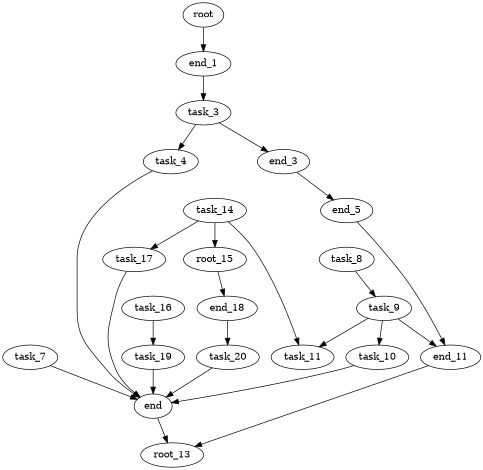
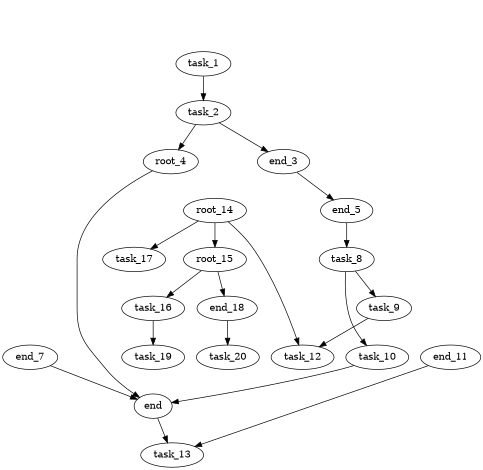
node "root": removed
node "end_1": label "end_1" -> "task_1"
node "task_3": label "task_3" -> "task_2"
node "task_4": label "task_4" -> "root_4"
node "task_14": label "task_14" -> "root_14"
edge "end_5" -> "end_11": now "end_5" -> "task_8"
edge "root_15" -> "task_16": added
edge "task_9" -> "task_10": now "task_8" -> "task_10"
edge "task_9" -> "end_11": removed
edge "task_17" -> "end": removed
node "task_7": label "task_7" -> "end_7"
node "task_11": label "task_11" -> "task_12"
edge "task_19" -> "end": removed
edge "task_20" -> "end": removed
node "root_13": label "root_13" -> "task_13"
